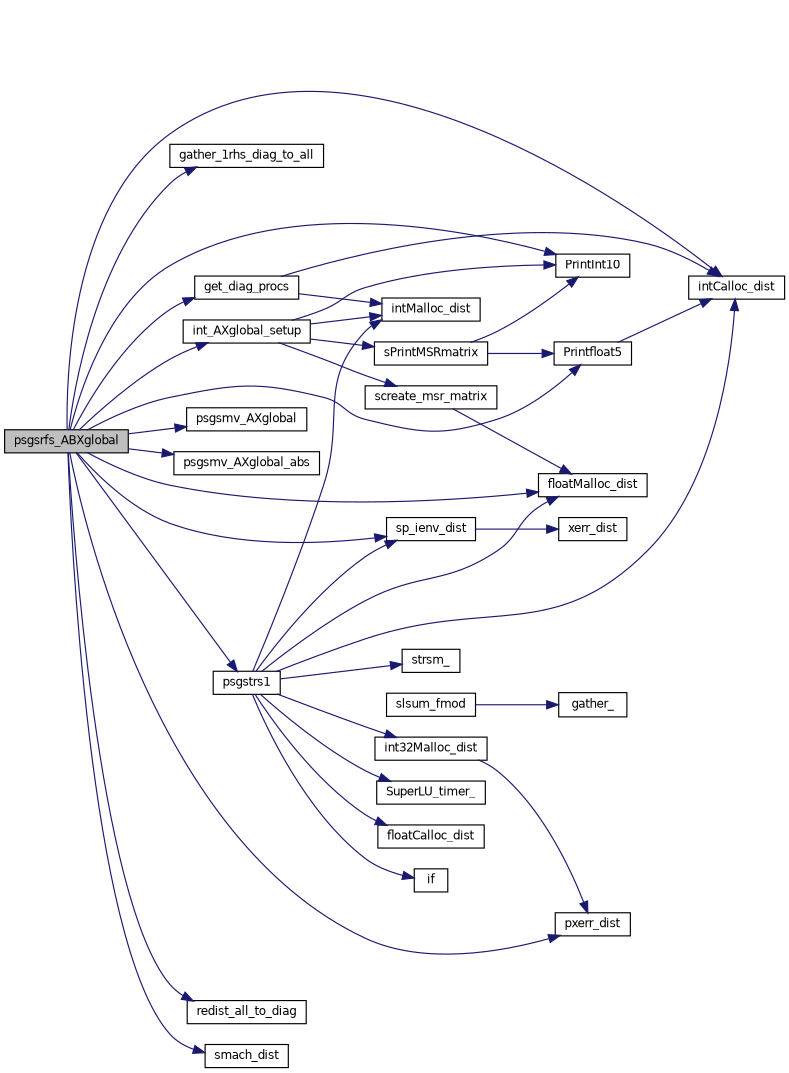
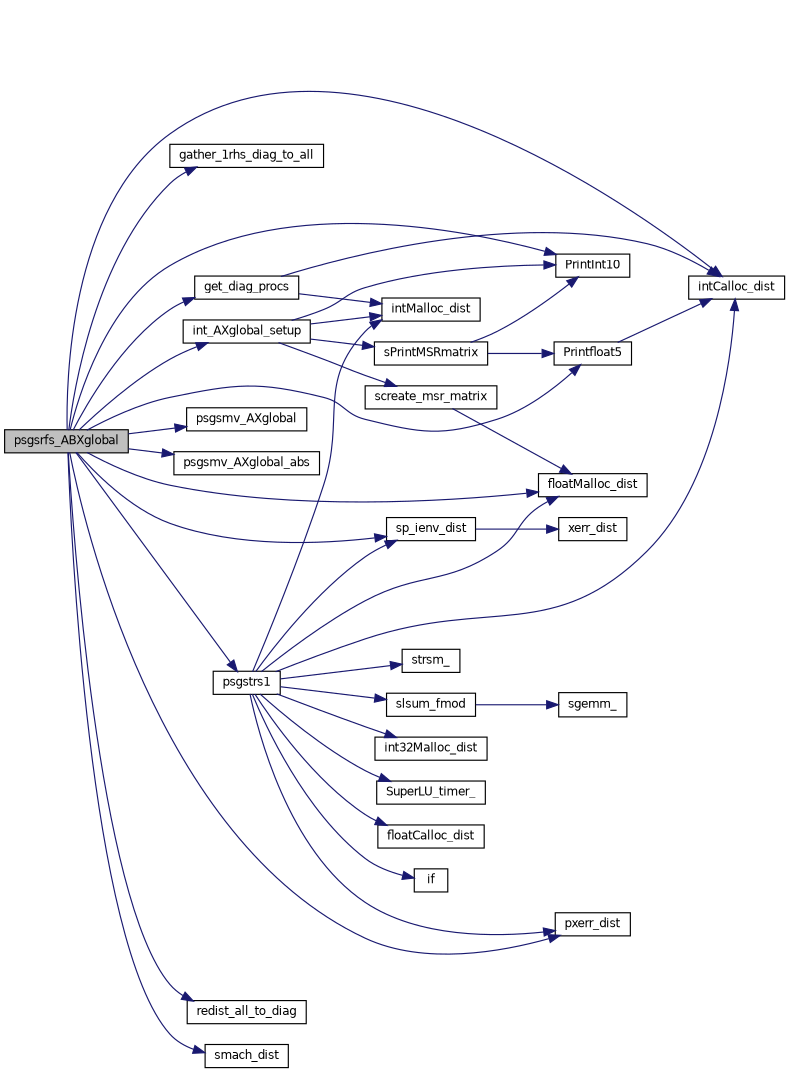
edge "psgstrs1" -> "slsum_fmod": added
node "gather_": label "gather_" -> "sgemm_"
edge "int32Malloc_dist" -> "pxerr_dist": now "psgstrs1" -> "pxerr_dist"
